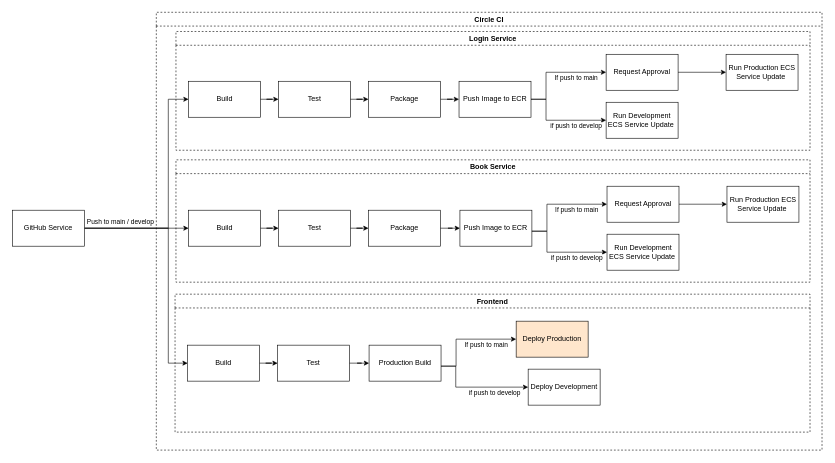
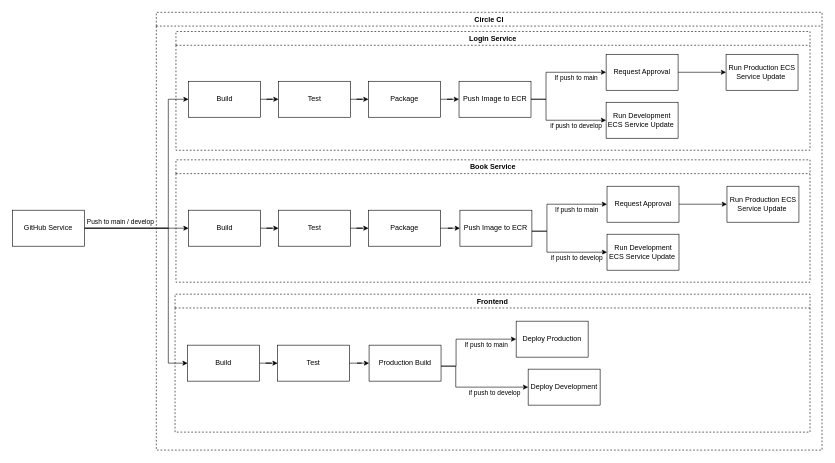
node "Deploy Production": fillcolor #ffe6cc -> #ffffff
